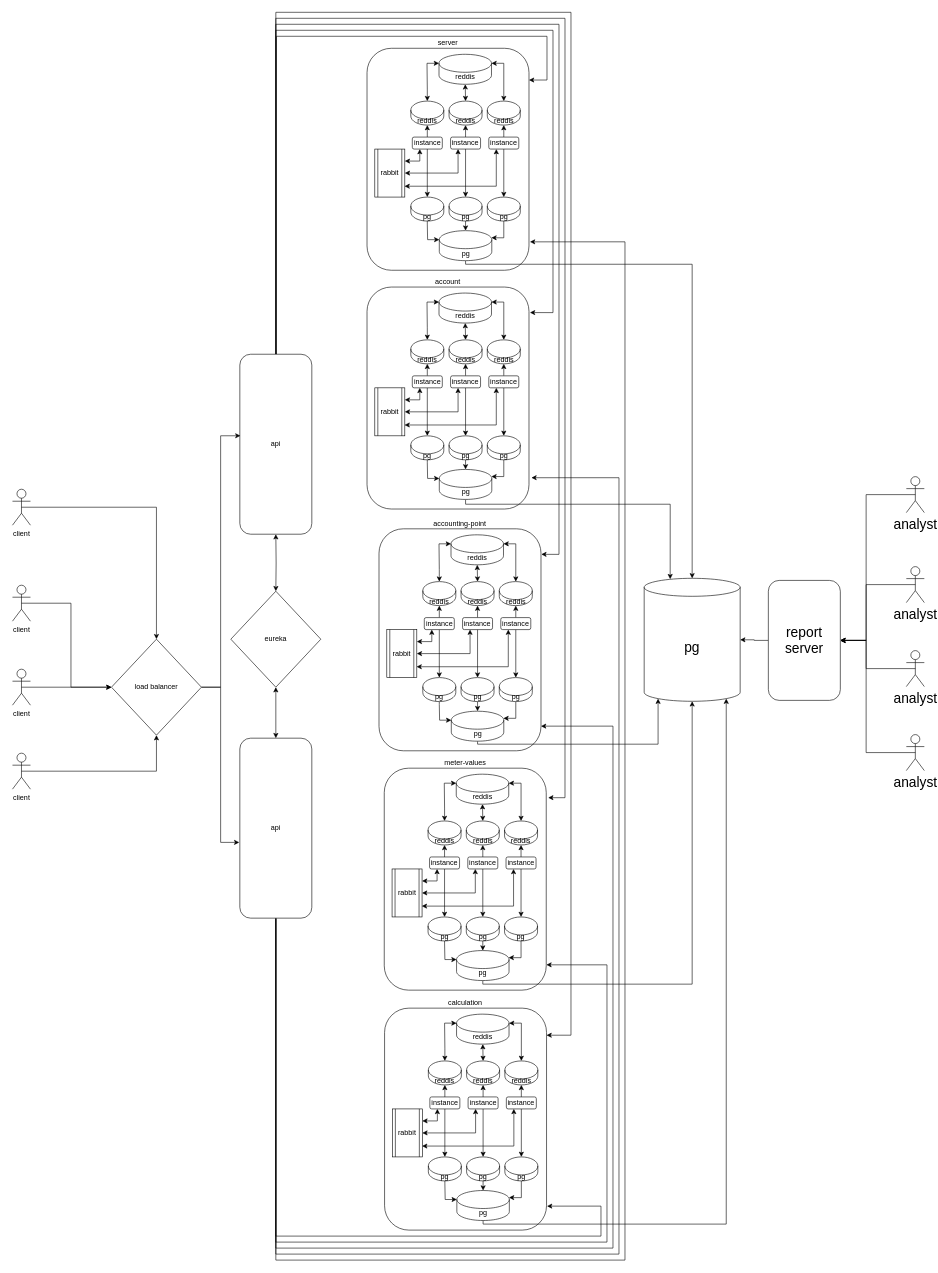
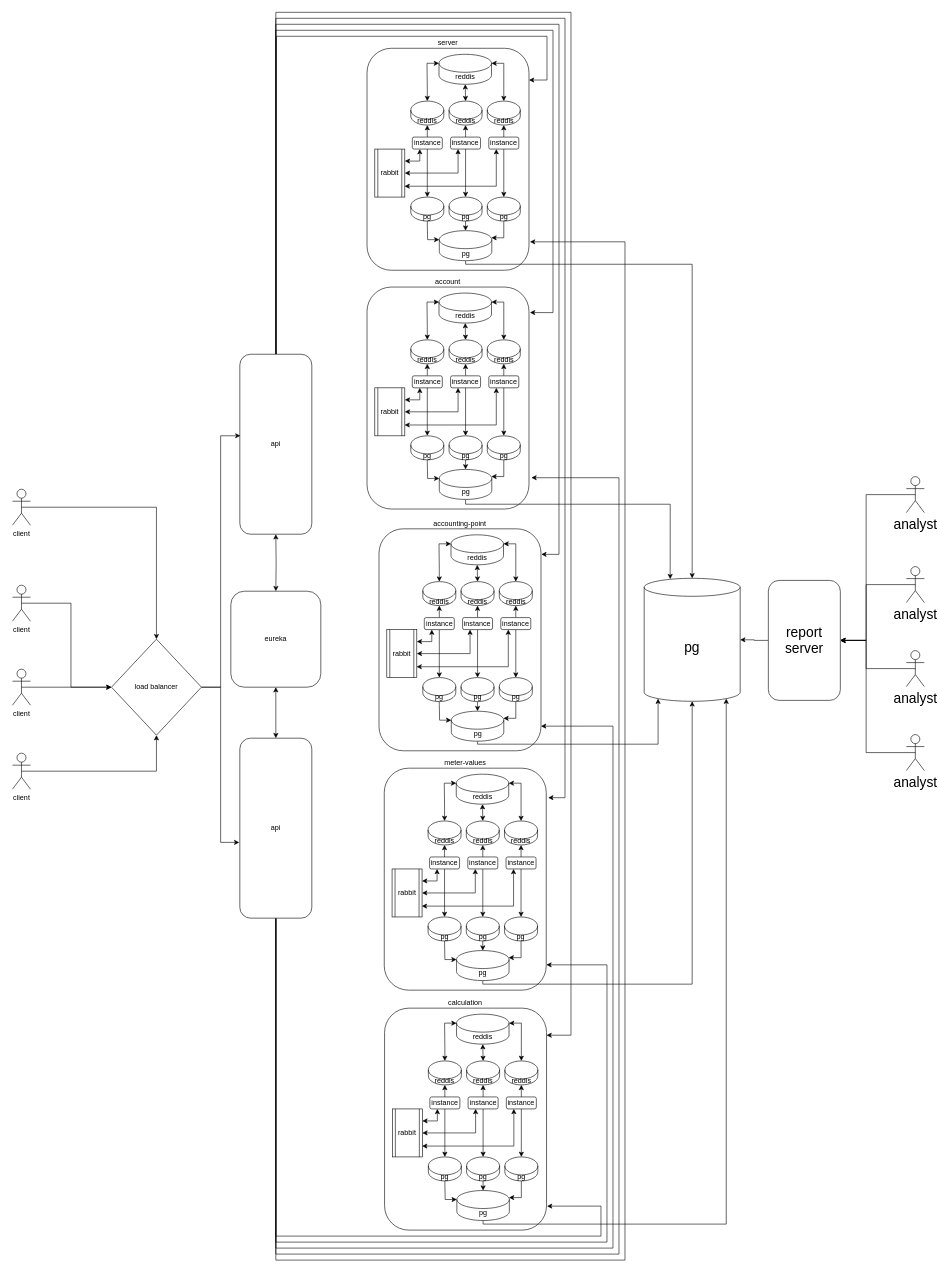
node "eureka": shape diamond -> rounded rectangle
